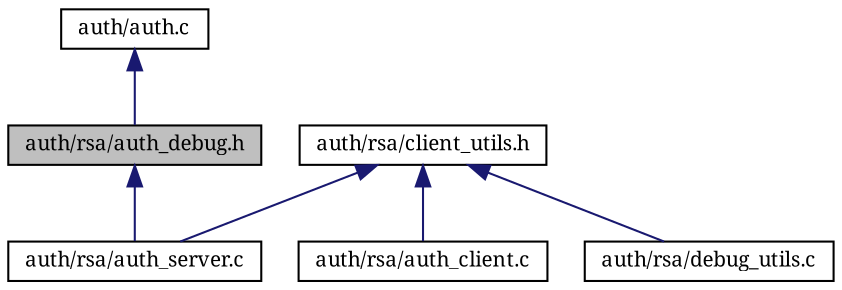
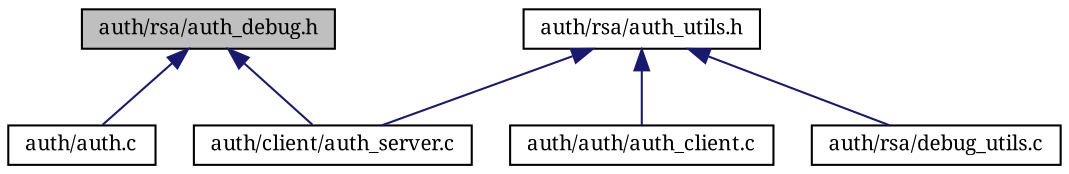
edge "auth/rsa/auth_debug.h" -> "auth/auth.c": reversed
node "auth/rsa/client_utils.h": label "auth/rsa/client_utils.h" -> "auth/rsa/auth_utils.h"
node "auth/rsa/auth_server.c": label "auth/rsa/auth_server.c" -> "auth/client/auth_server.c"
node "auth/rsa/auth_client.c": label "auth/rsa/auth_client.c" -> "auth/auth/auth_client.c"
